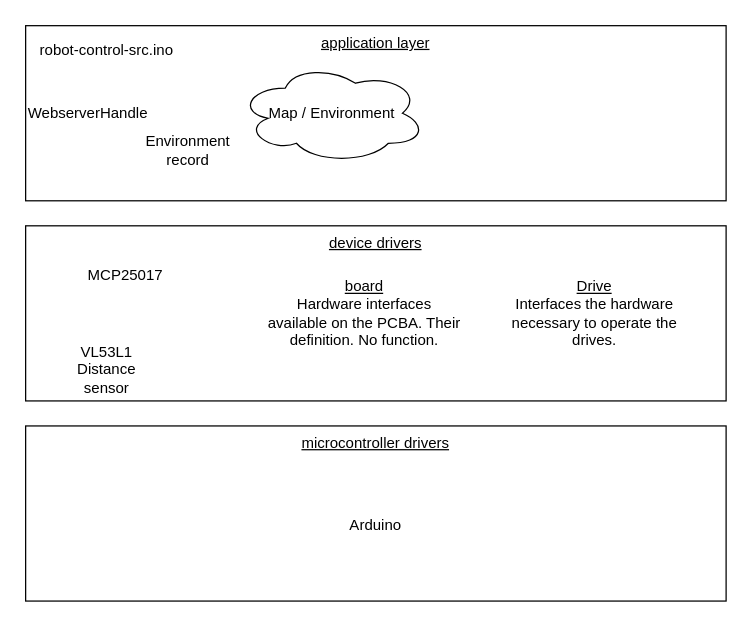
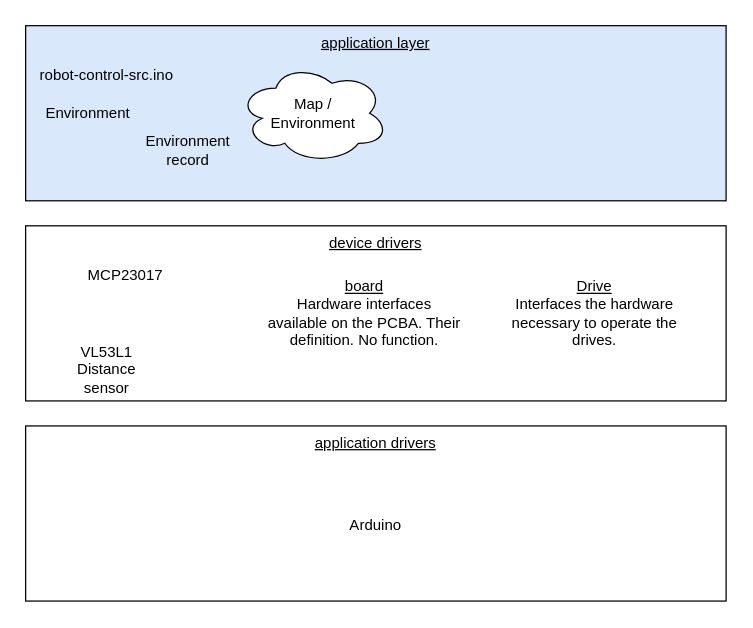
node "application layer": fillcolor #ffffff -> #dae8fc
node "robot-control-src.ino": moved (107, 51) -> (107, 76)
node "WebserverHandle": label "WebserverHandle" -> "Environment"
node "Map / Environment": size 188x100 -> 150x100
node "MCP25017": label "MCP25017" -> "MCP23017"
node "microcontroller drivers": label "microcontroller drivers" -> "application drivers"
